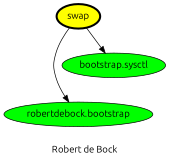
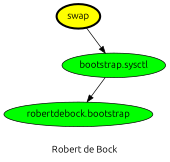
edge "swap" -> "robertdebock.bootstrap": now "bootstrap.sysctl" -> "robertdebock.bootstrap"
